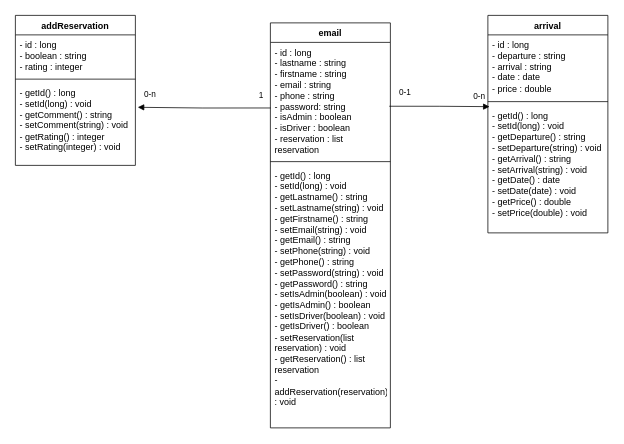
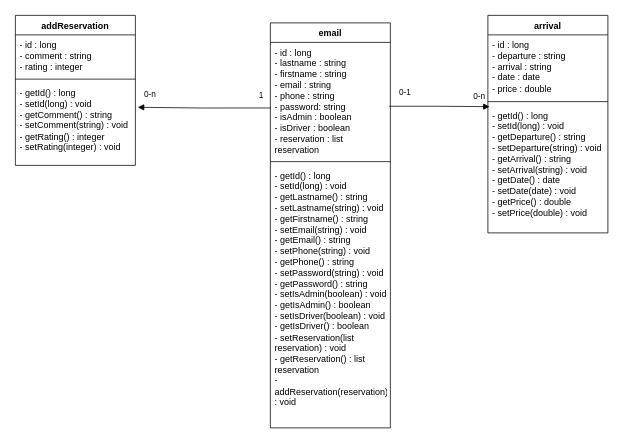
node "- id : long - boolean : string - rating : integer": label "- id : long - boolean : string - rating : integer" -> "- id : long - comment : string - rating : integer"
